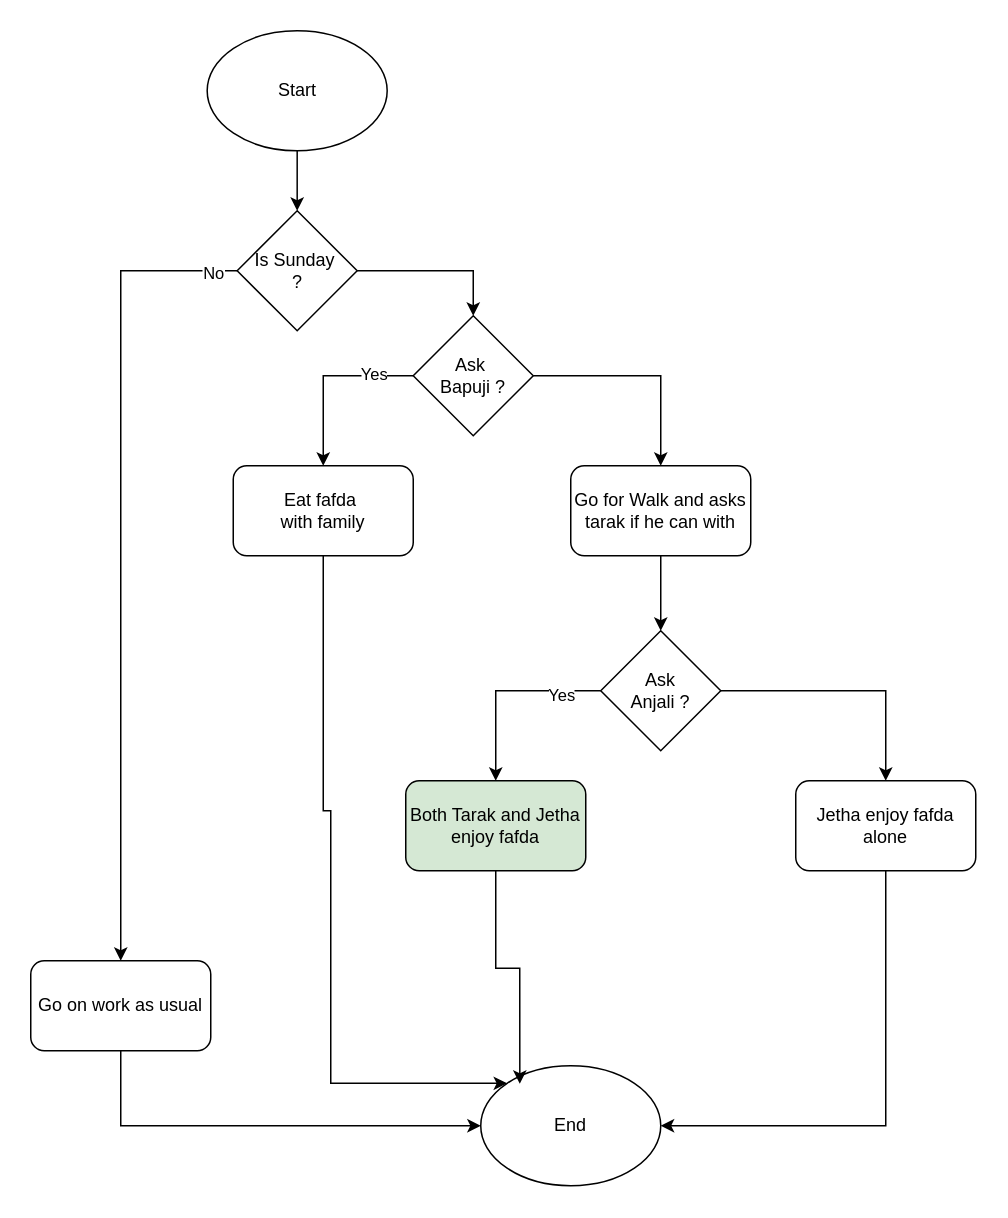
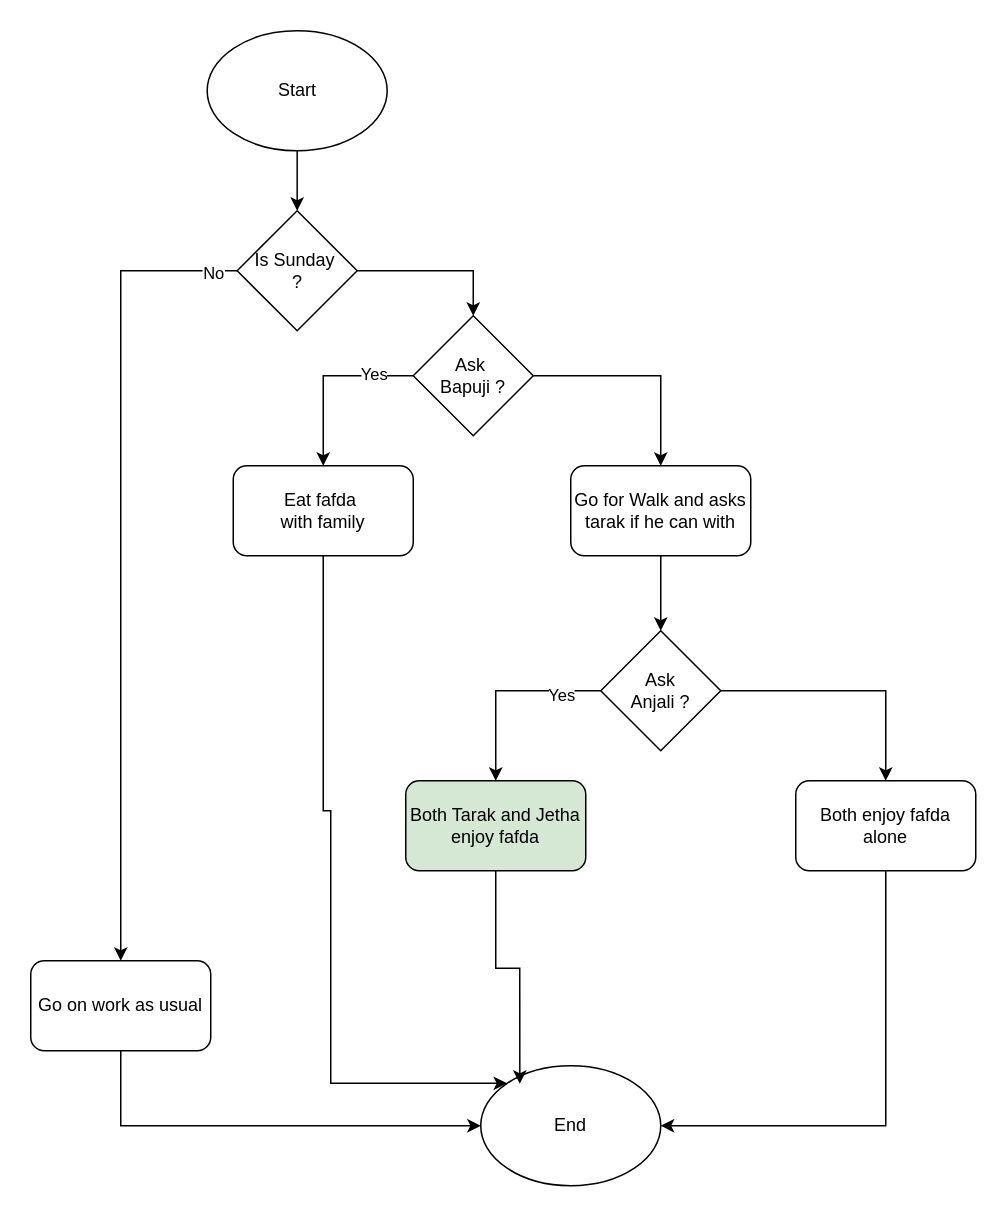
node "Jetha enjoy fafda alone": label "Jetha enjoy fafda alone" -> "Both enjoy fafda alone"
